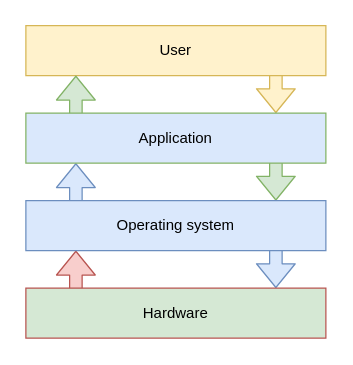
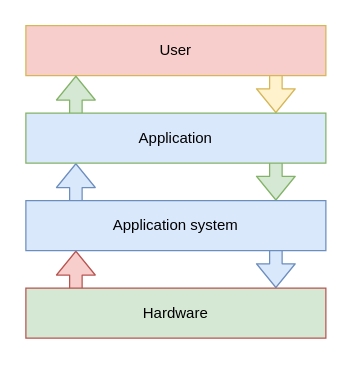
node "User": fillcolor #fff2cc -> #f8cecc
node "Operating system": label "Operating system" -> "Application system"
